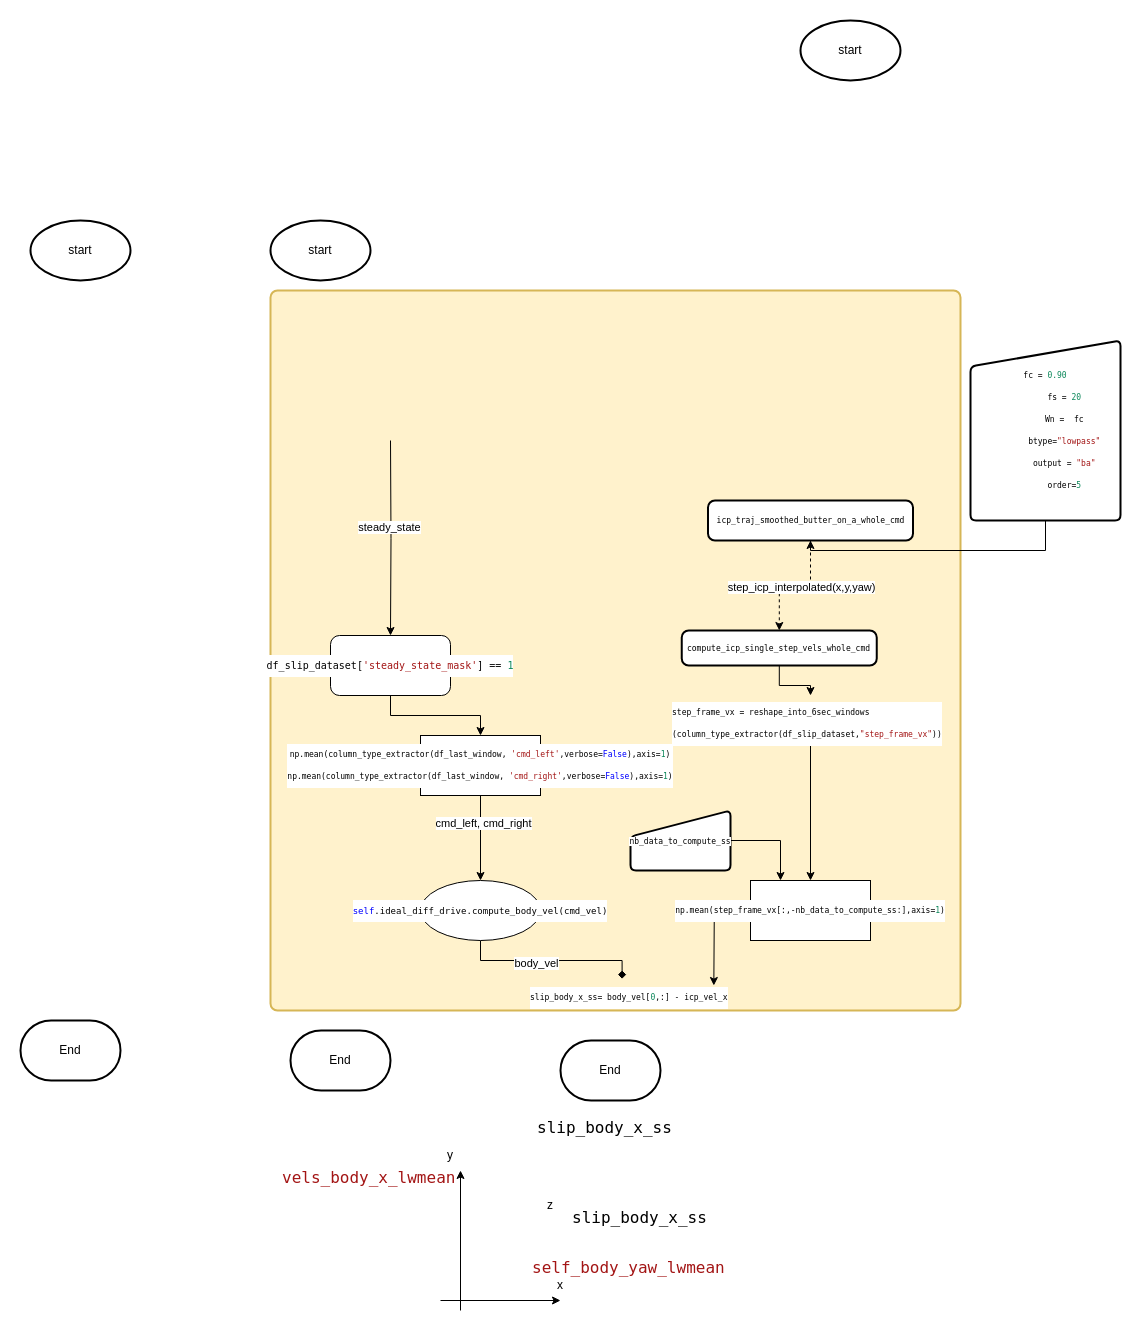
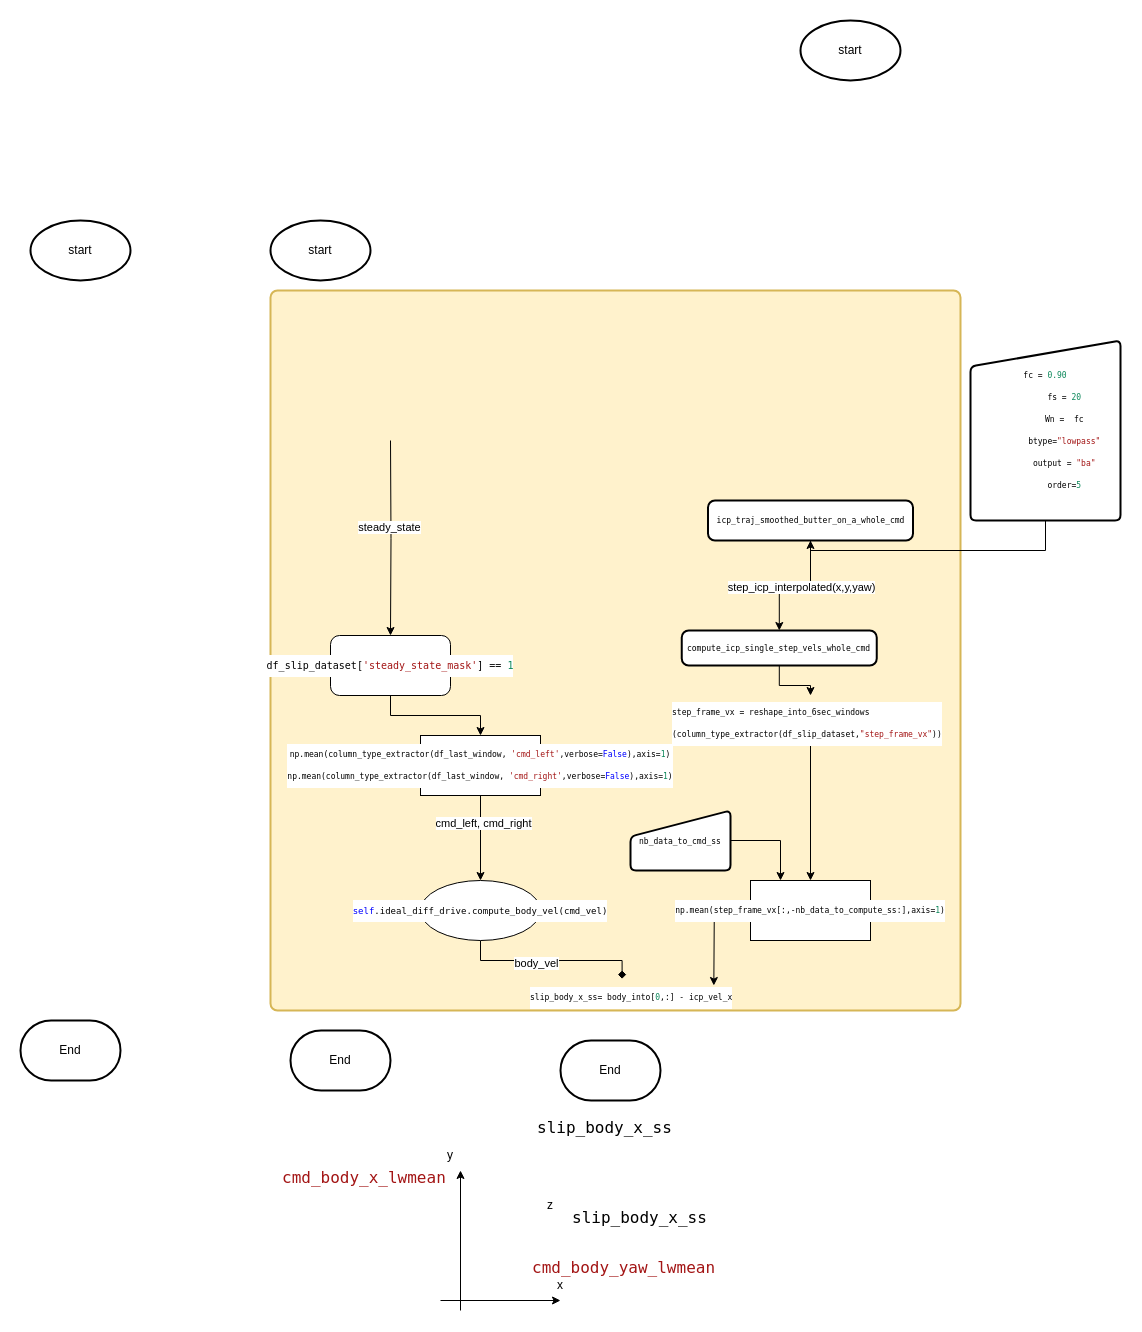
edge "icp_traj_smoothed_butter_on_a_whole_cmd" -> "compute_icp_single_step_vels_whole_cmd": style dashed -> solid
node "nb_data_to_compute_ss": label "nb_data_to_compute_ss" -> "nb_data_to_cmd_ss"
node "slip_body_x_ss= body_vel[0,:] - icp_vel_x": label "slip_body_x_ss= body_vel[0,:] - icp_vel_x" -> "slip_body_x_ss= body_into[0,:] - icp_vel_x"
node "vels_body_x_lwmean": label "vels_body_x_lwmean" -> "cmd_body_x_lwmean"
node "self_body_yaw_lwmean": label "self_body_yaw_lwmean" -> "cmd_body_yaw_lwmean"
